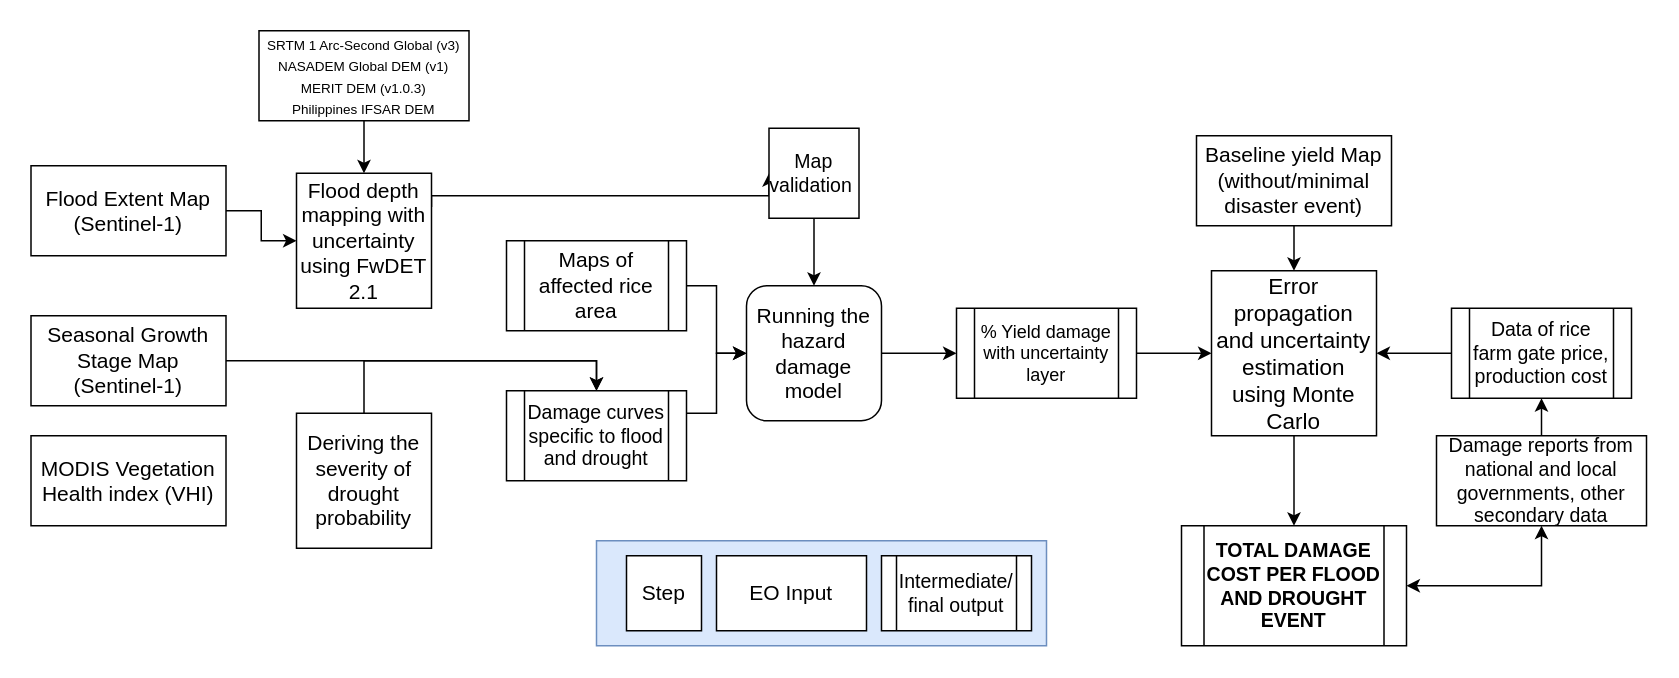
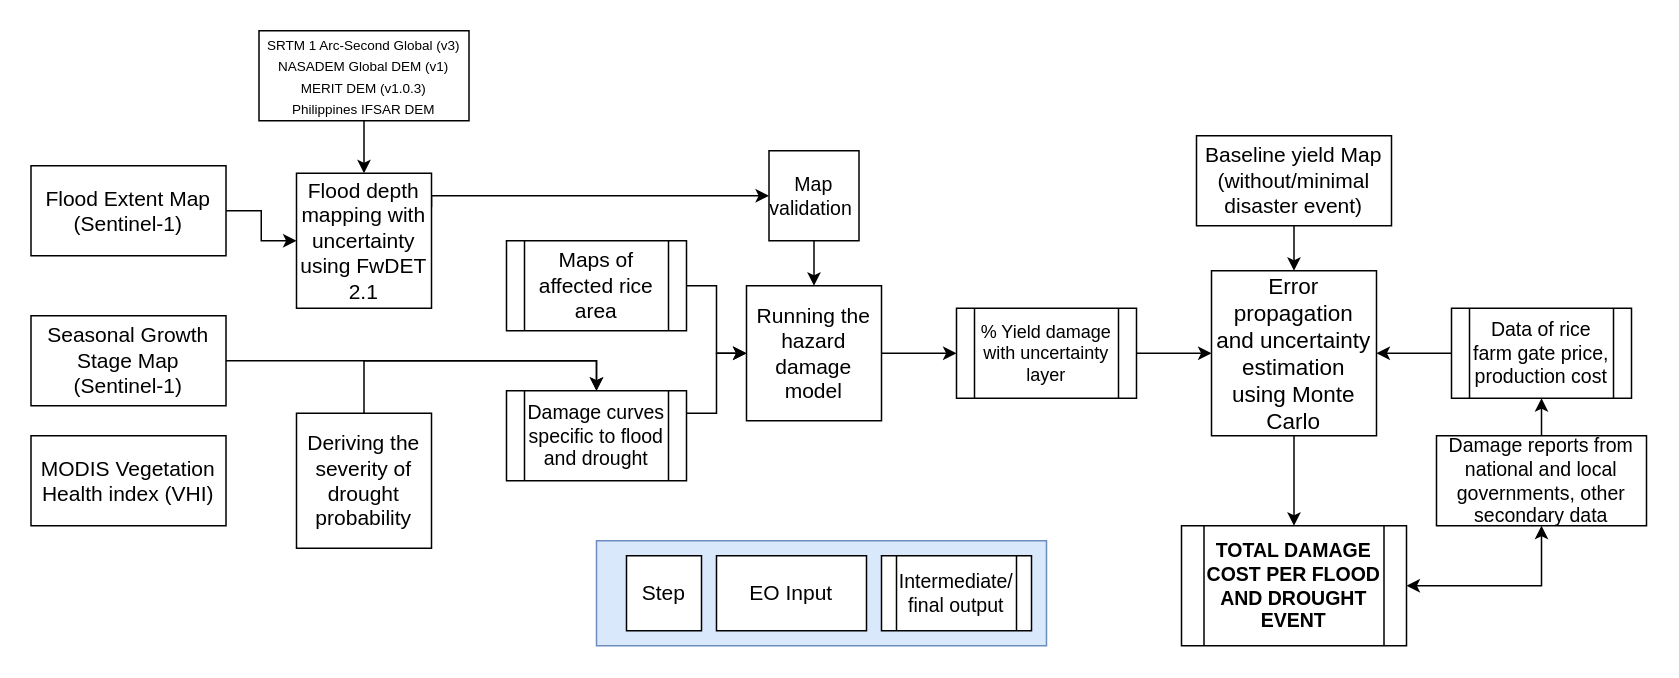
node "Map validation": moved (814, 173) -> (814, 196)
node "Running the hazard damage model": shape rounded rectangle -> rectangle
